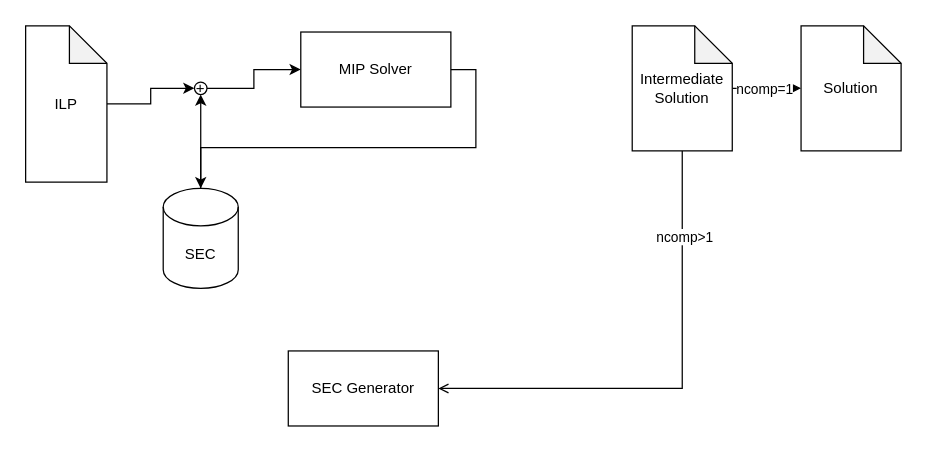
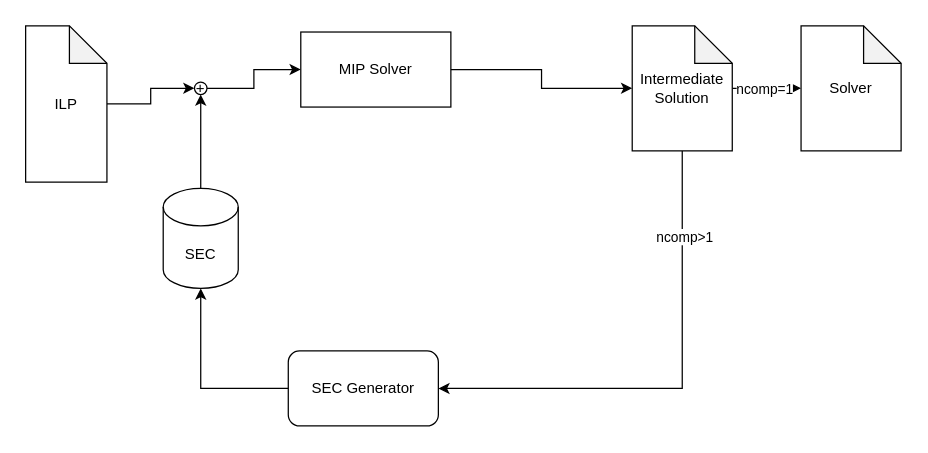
node "Solution": label "Solution" -> "Solver"
edge "MIP Solver" -> "SEC": now "MIP Solver" -> "Intermediate Solution"
edge "SEC Generator" -> "SEC": added
node "SEC Generator": shape rectangle -> rounded rectangle
edge "Intermediate Solution" -> "SEC Generator": arrowhead open -> classic
